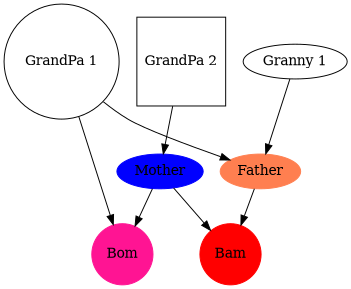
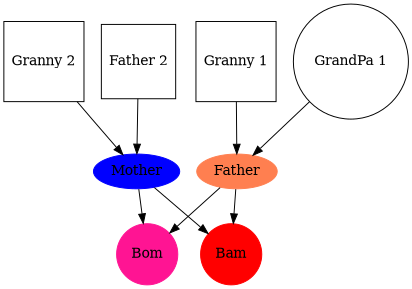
node "Granny 2": added
node "GrandPa 2": label "GrandPa 2" -> "Father 2"
node "Granny 1": shape ellipse -> square
edge "GrandPa 1" -> "Bom": now "Father" -> "Bom"
